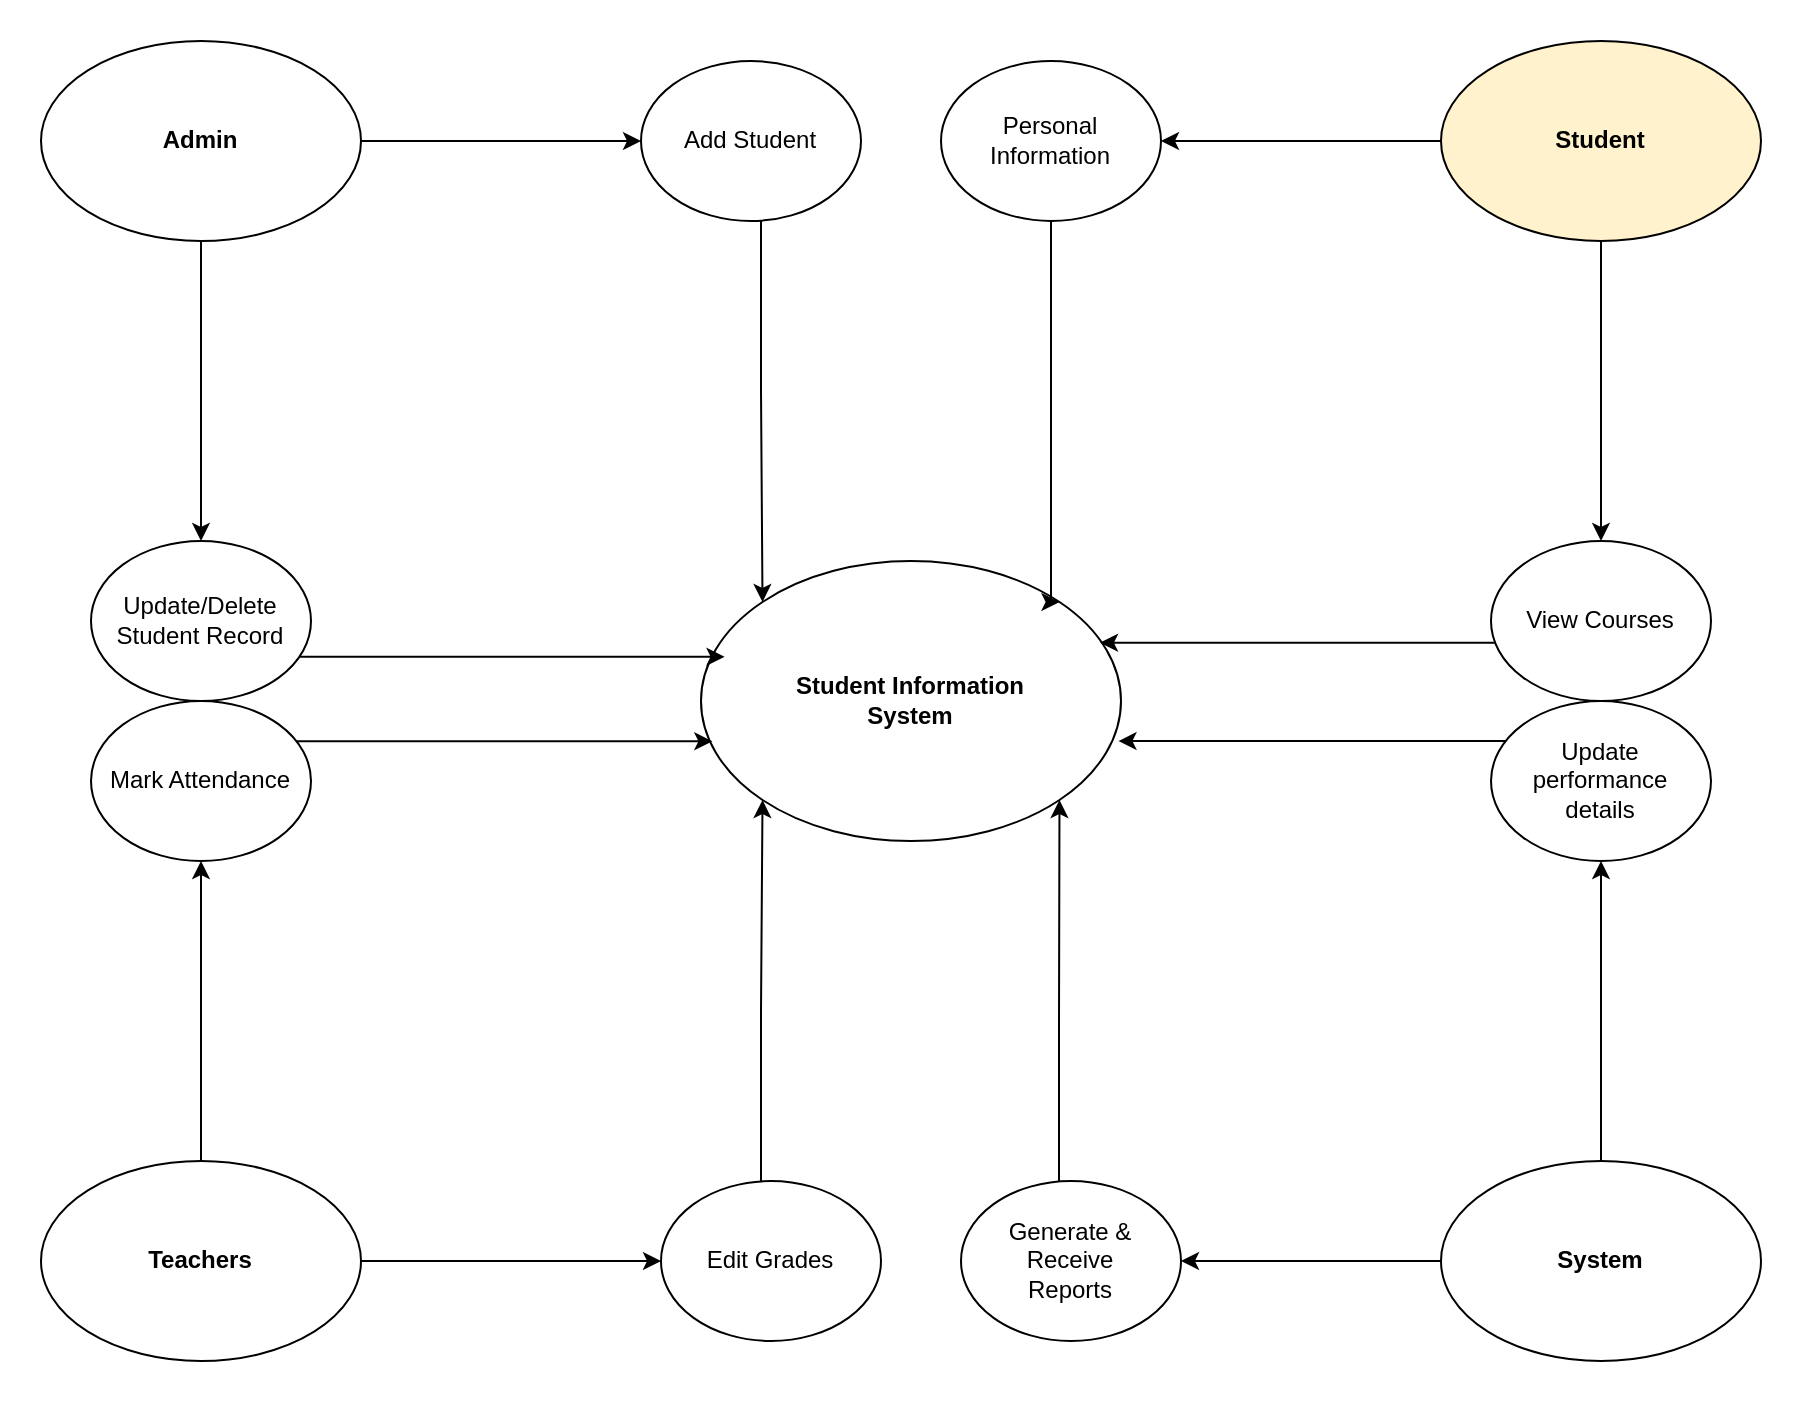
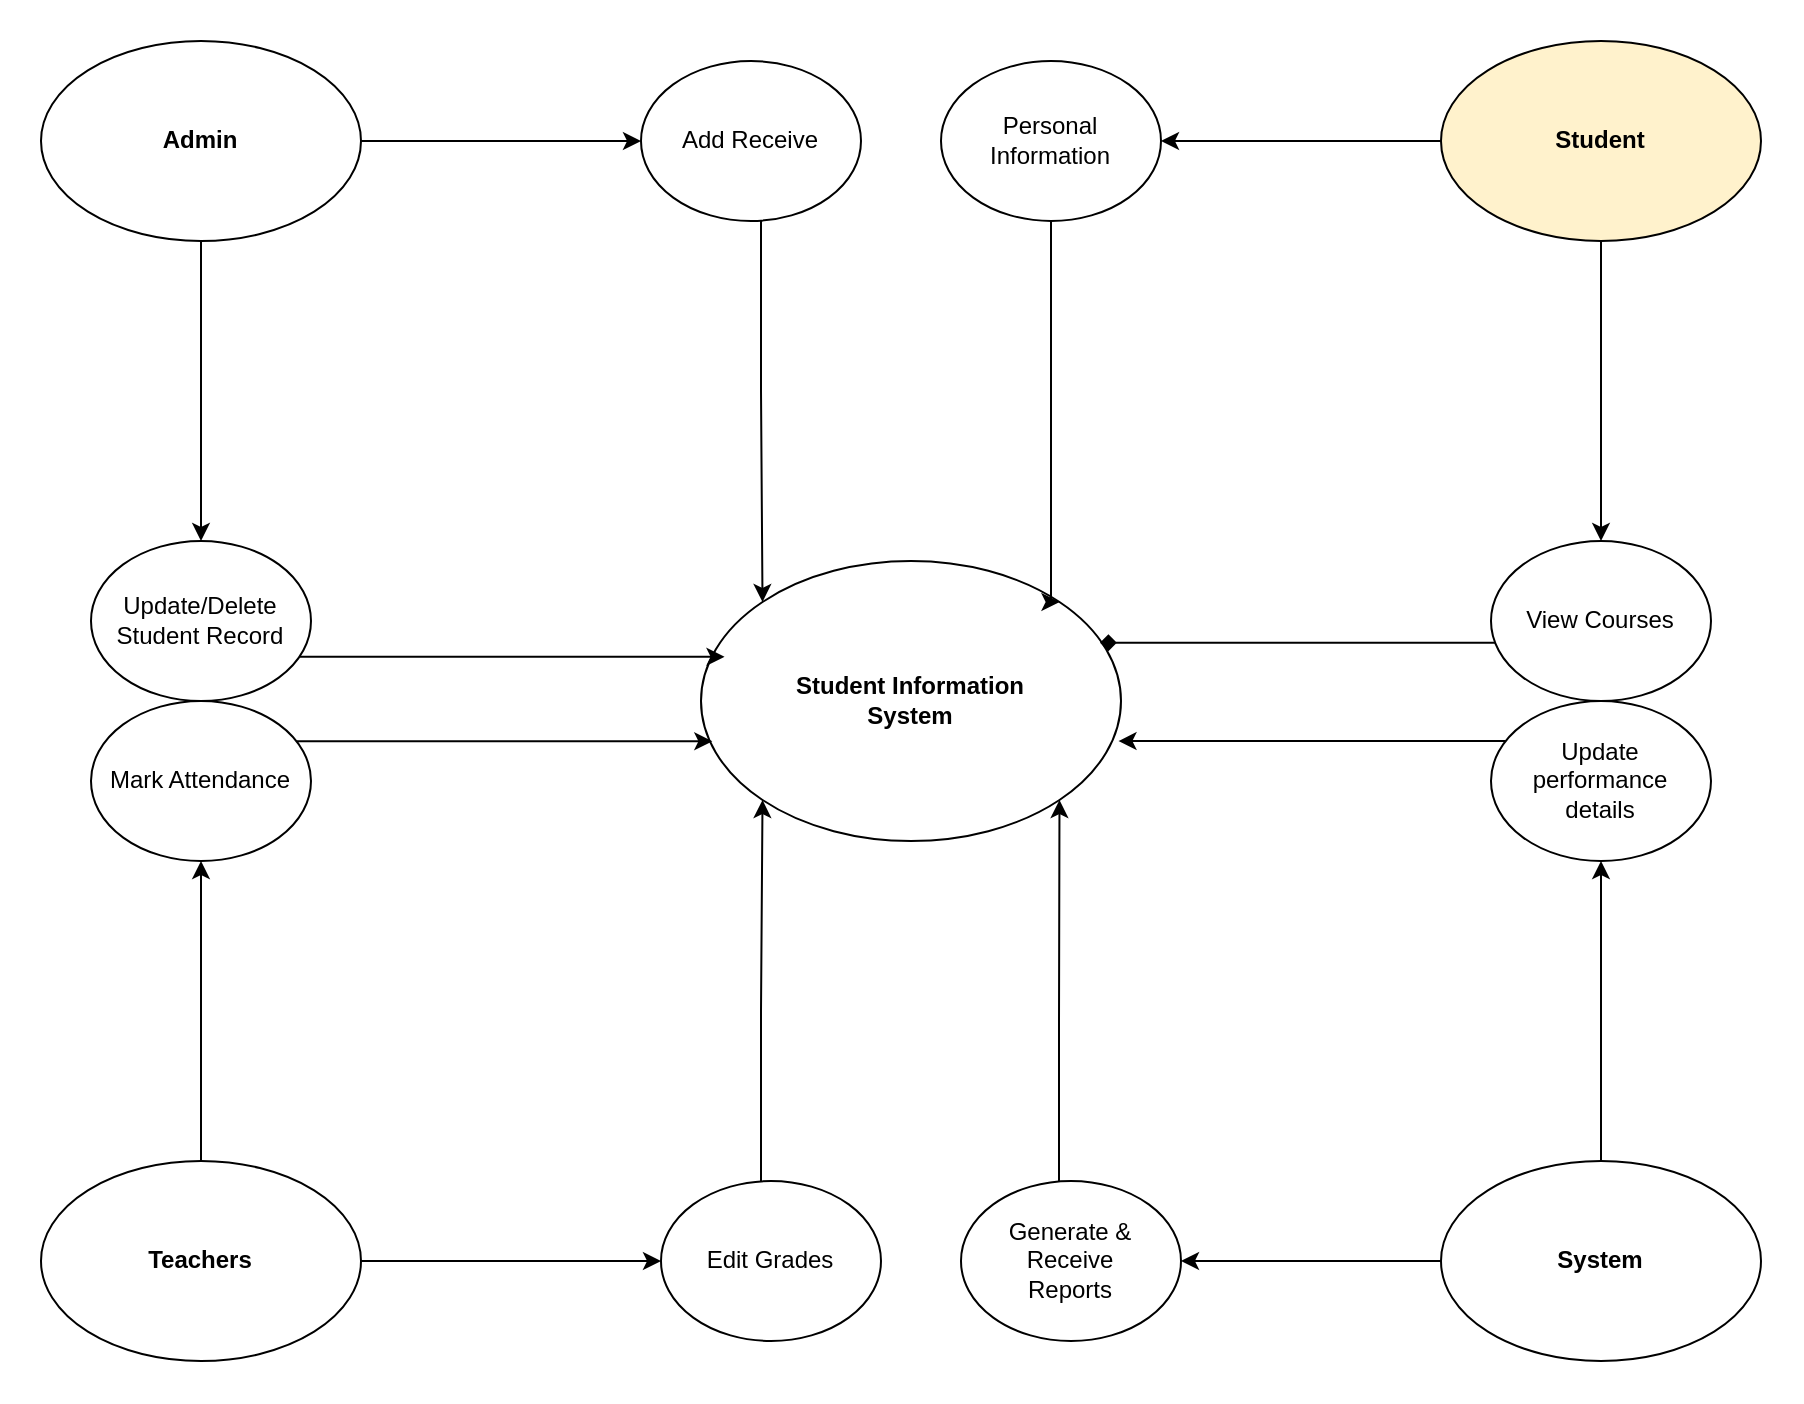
node "Add Student": label "Add Student" -> "Add Receive"
edge "View Courses" -> "Student Information System": arrowhead classic -> diamond
